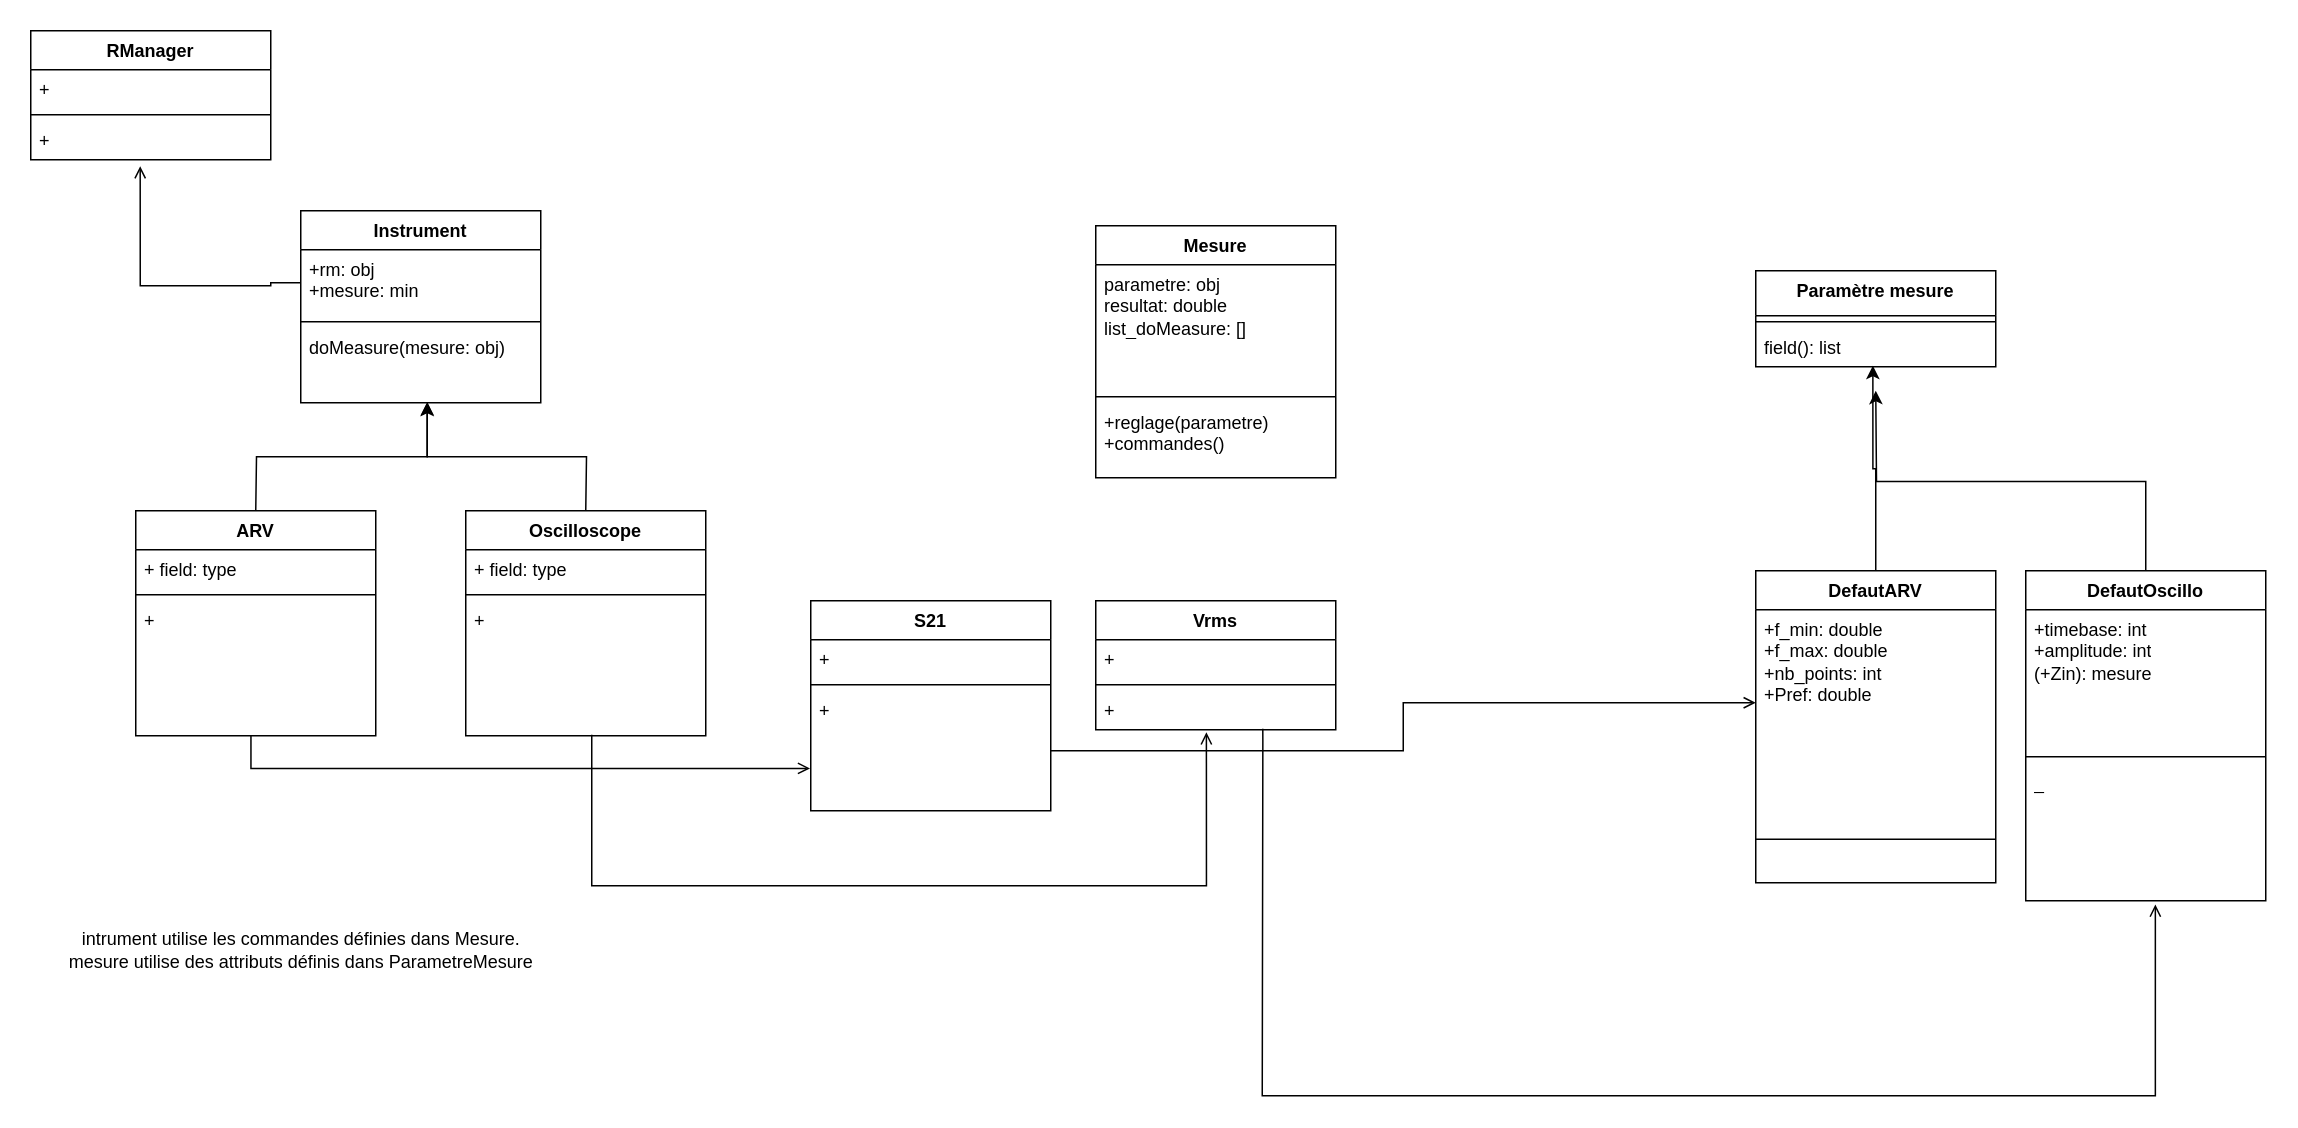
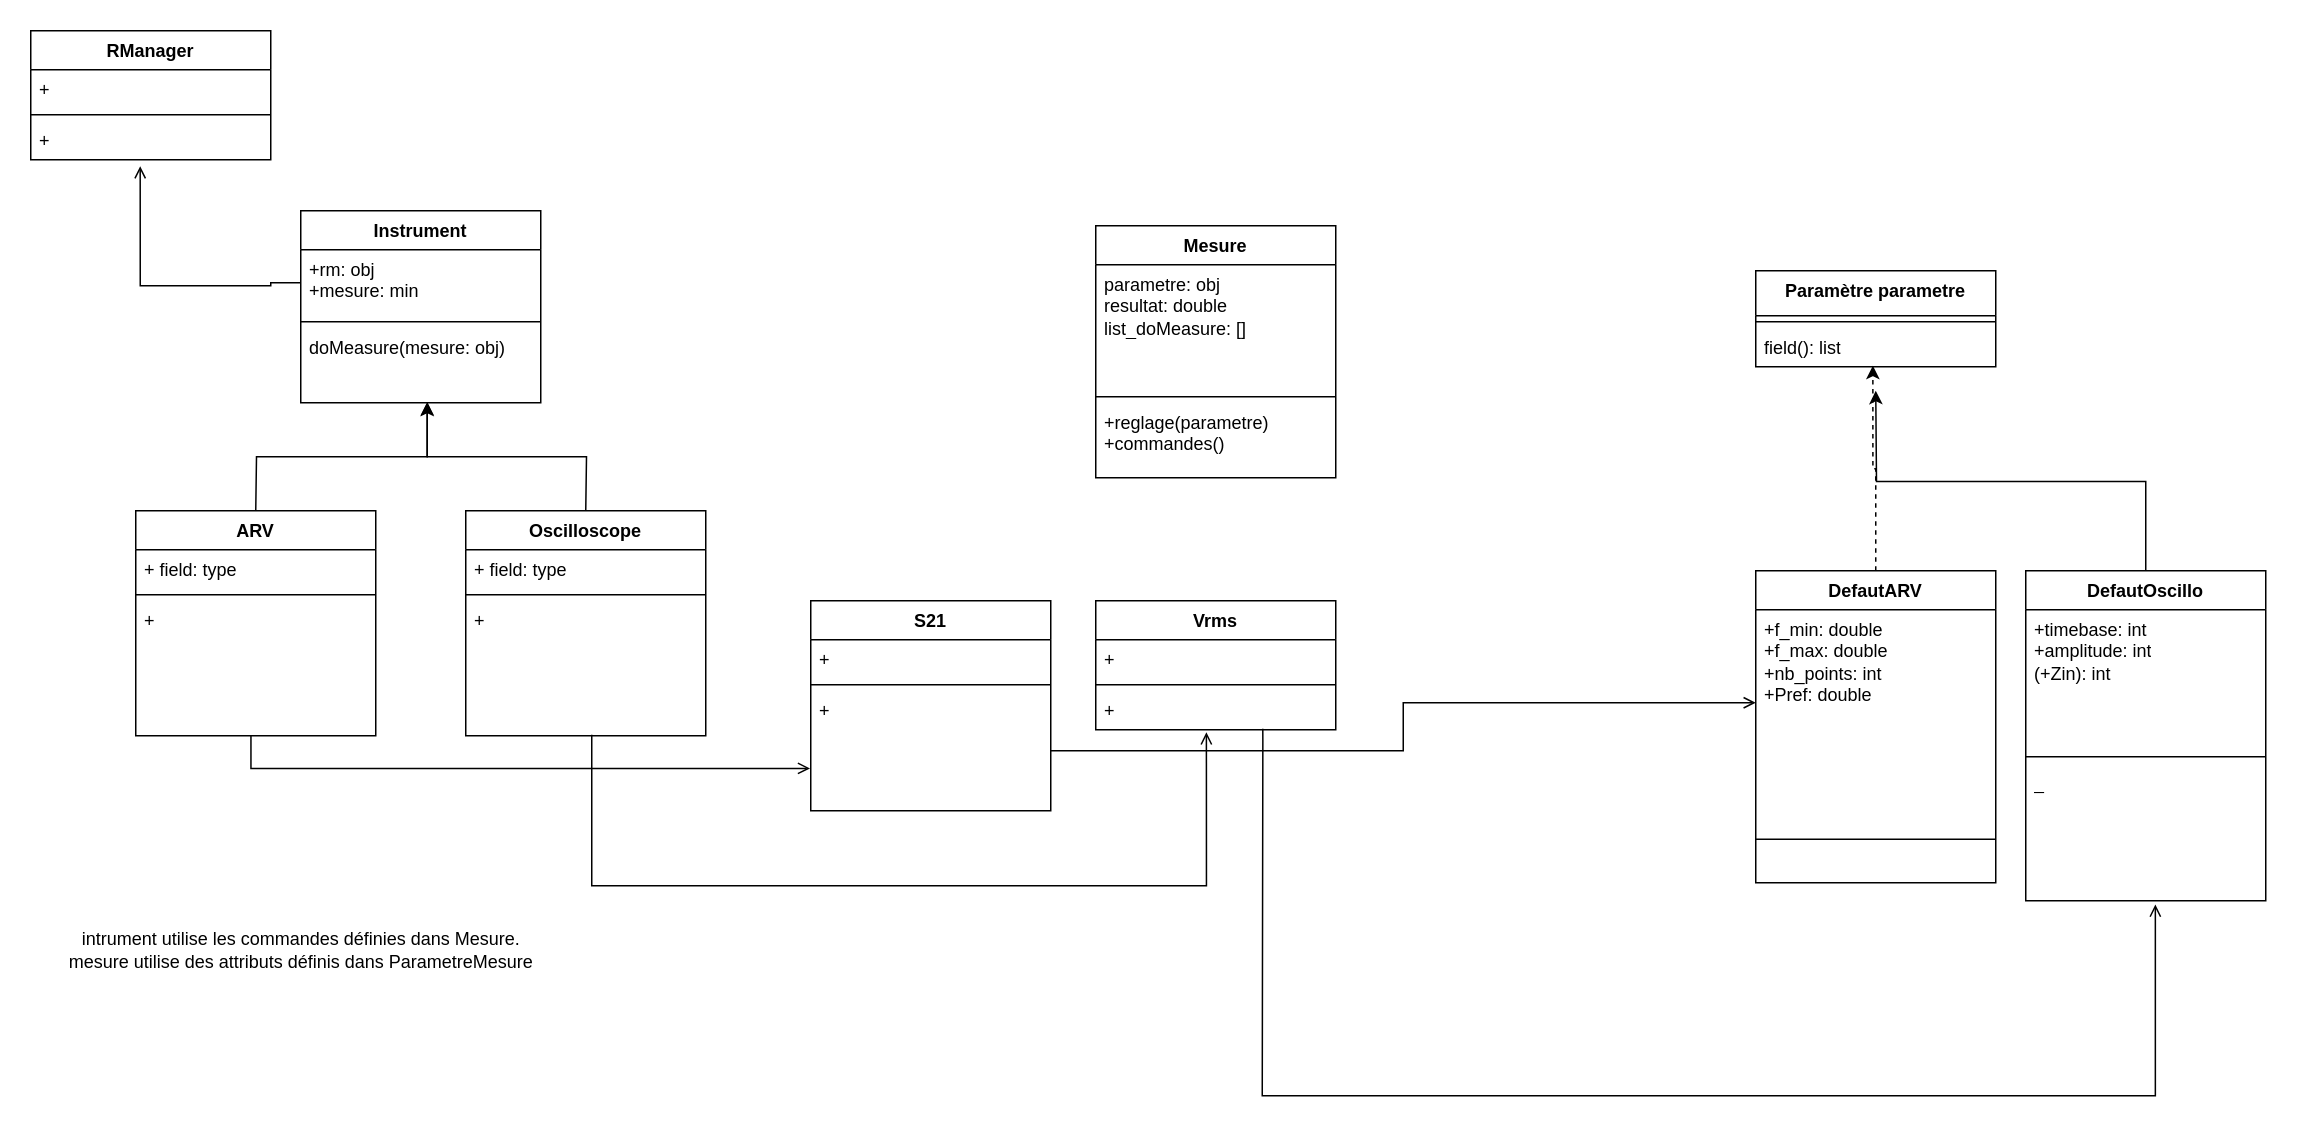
node "Paramètre mesure": label "Paramètre mesure" -> "Paramètre parametre"
edge "DefautARV" -> "field(): list": style solid -> dashed
node "+timebase: int +amplitude: int (+Zin): mesure": label "+timebase: int +amplitude: int (+Zin): mesure" -> "+timebase: int +amplitude: int (+Zin): int"
